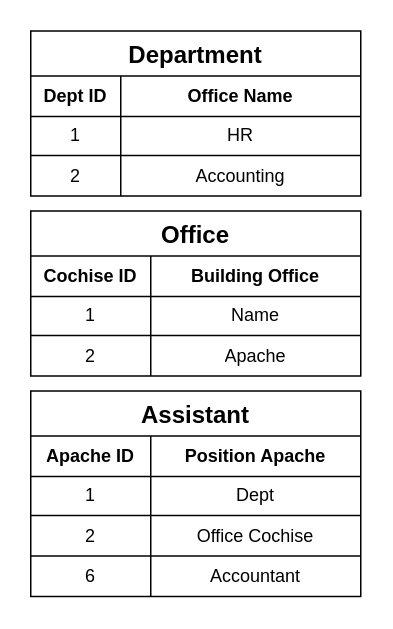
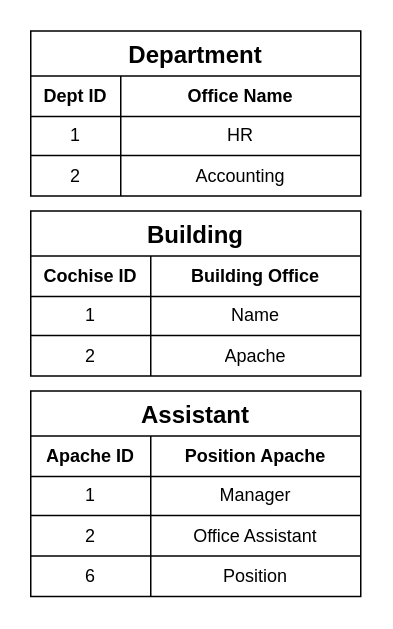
node "Office": label "Office" -> "Building"
node "Dept": label "Dept" -> "Manager"
node "Office Cochise": label "Office Cochise" -> "Office Assistant"
node "Accountant": label "Accountant" -> "Position"
